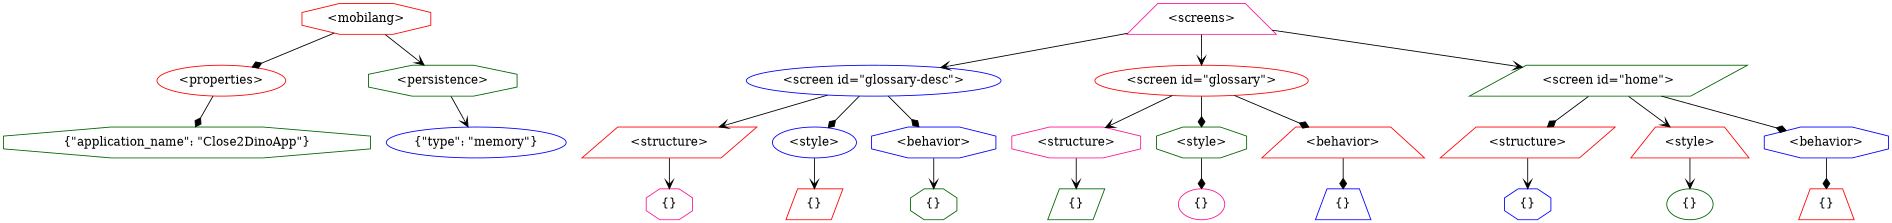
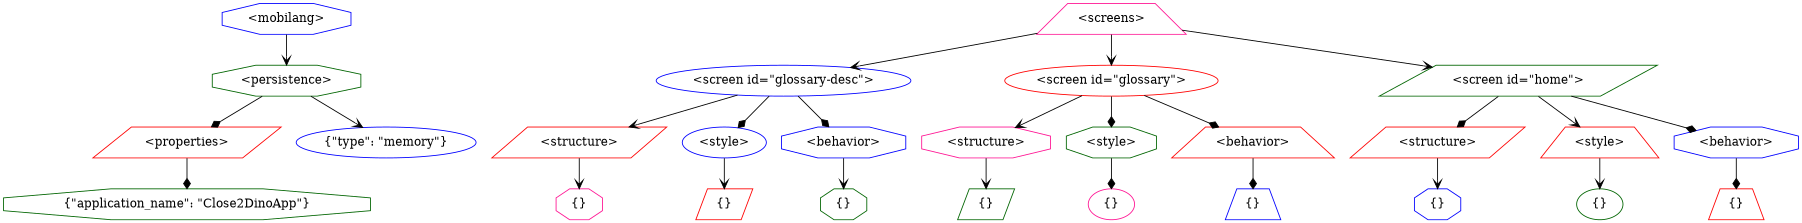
node "<mobilang>": color red -> blue
edge "<mobilang>" -> "<properties>": now "<persistence>" -> "<properties>"
node "<properties>": shape ellipse -> parallelogram
